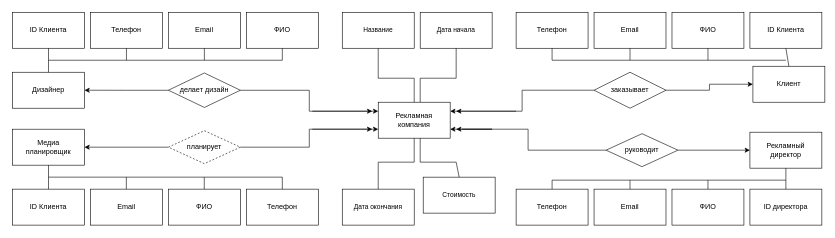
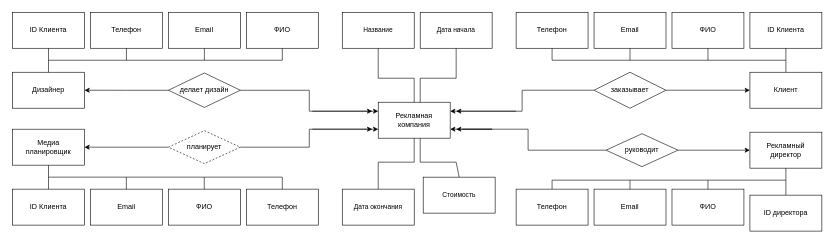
node "Клиент": moved (789, 84) -> (786, 90)
node "ID директора": moved (786, 207) -> (786, 213)
